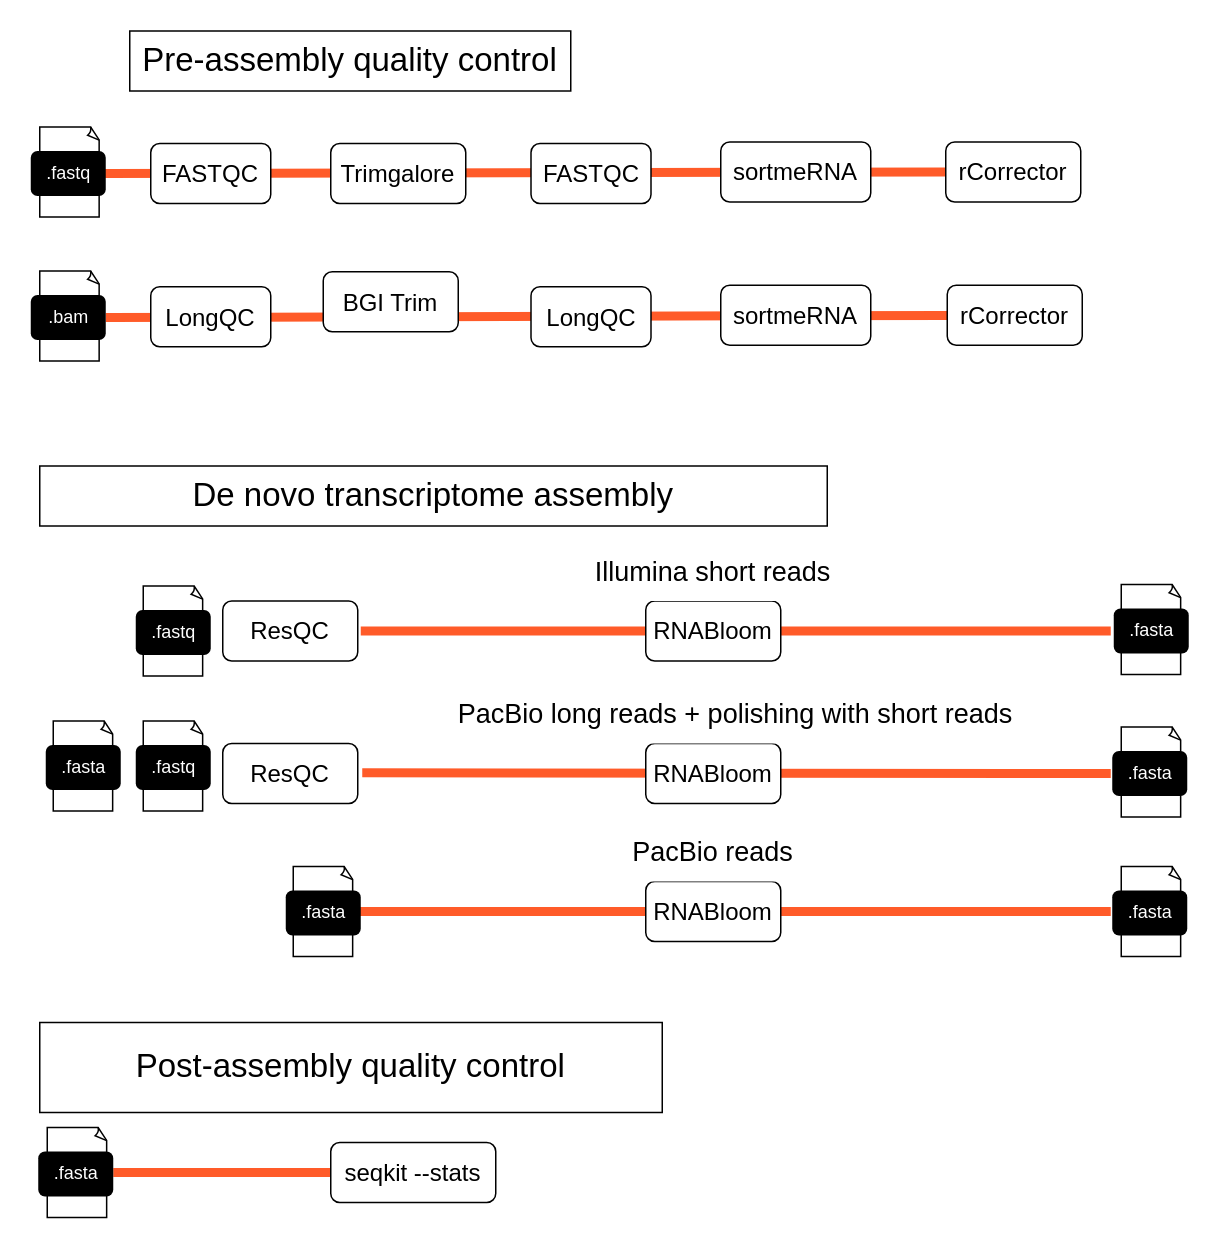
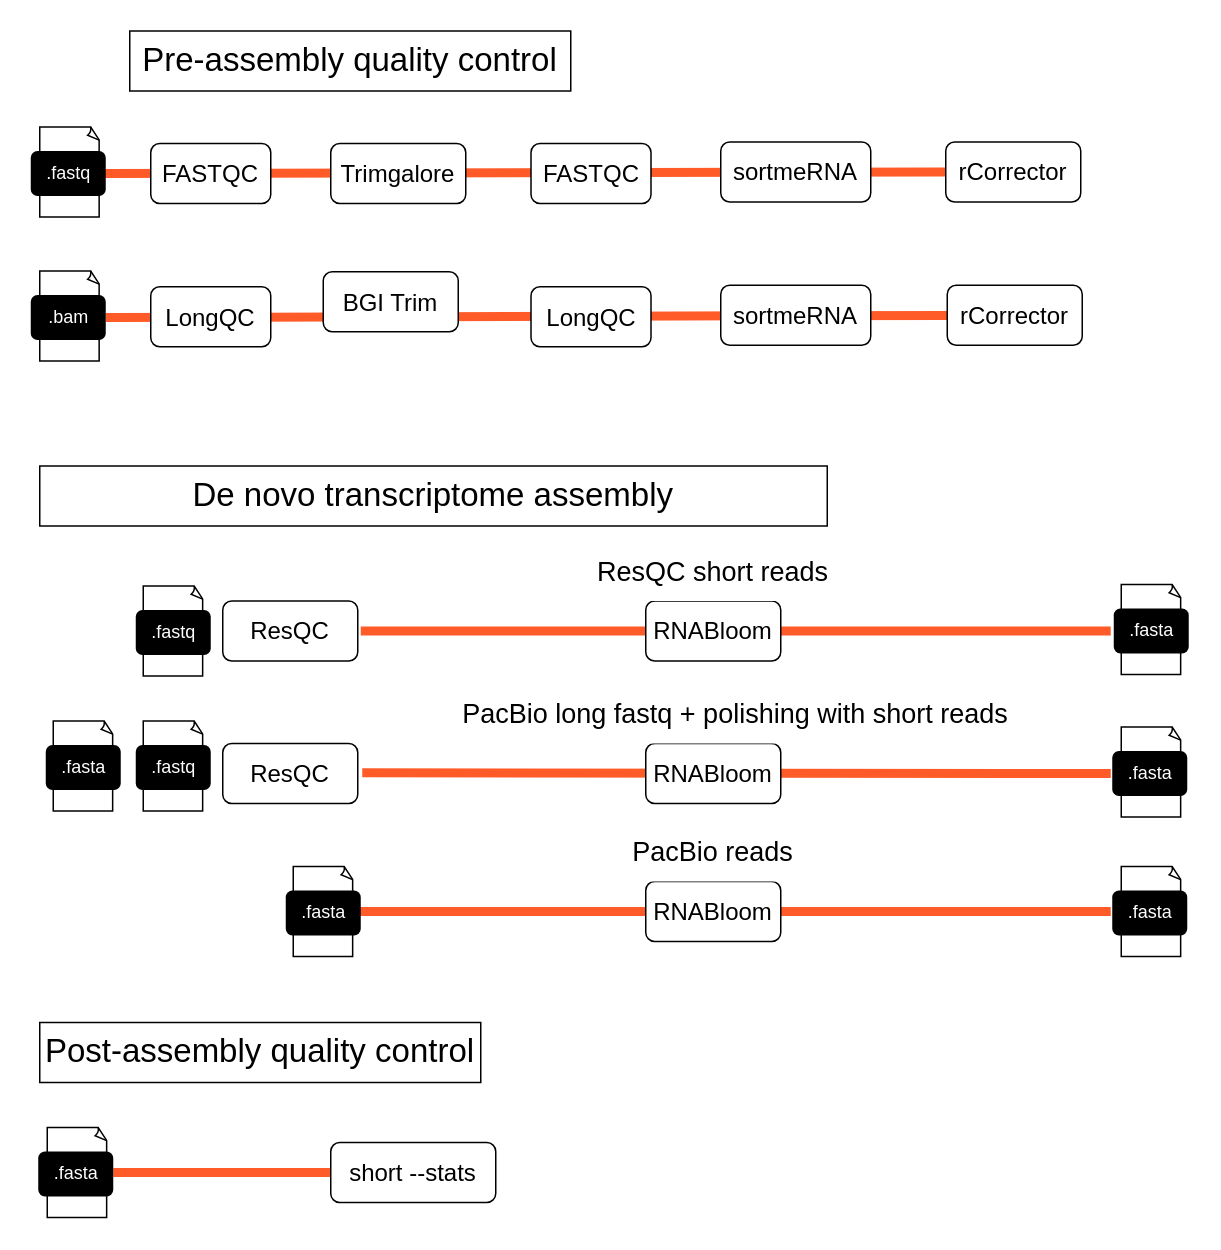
node "Illumina short reads": label "Illumina short reads" -> "ResQC short reads"
node "PacBio long reads + polishing with short reads": label "PacBio long reads + polishing with short reads" -> "PacBio long fastq + polishing with short reads"
node "Post-assembly quality control": size 623x90 -> 441x60
node "seqkit --stats": label "seqkit --stats" -> "short --stats"
